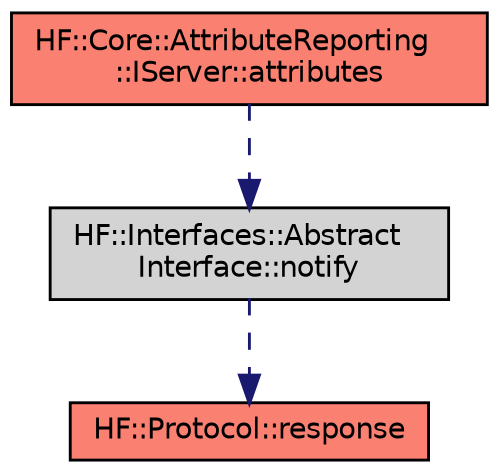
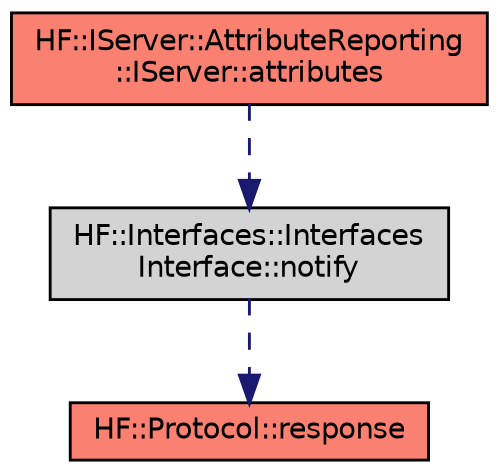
node "HF::Core::AttributeReporting ::IServer::attributes": label "HF::Core::AttributeReporting ::IServer::attributes" -> "HF::IServer::AttributeReporting ::IServer::attributes"
node "HF::Interfaces::Abstract Interface::notify": label "HF::Interfaces::Abstract Interface::notify" -> "HF::Interfaces::Interfaces Interface::notify"
